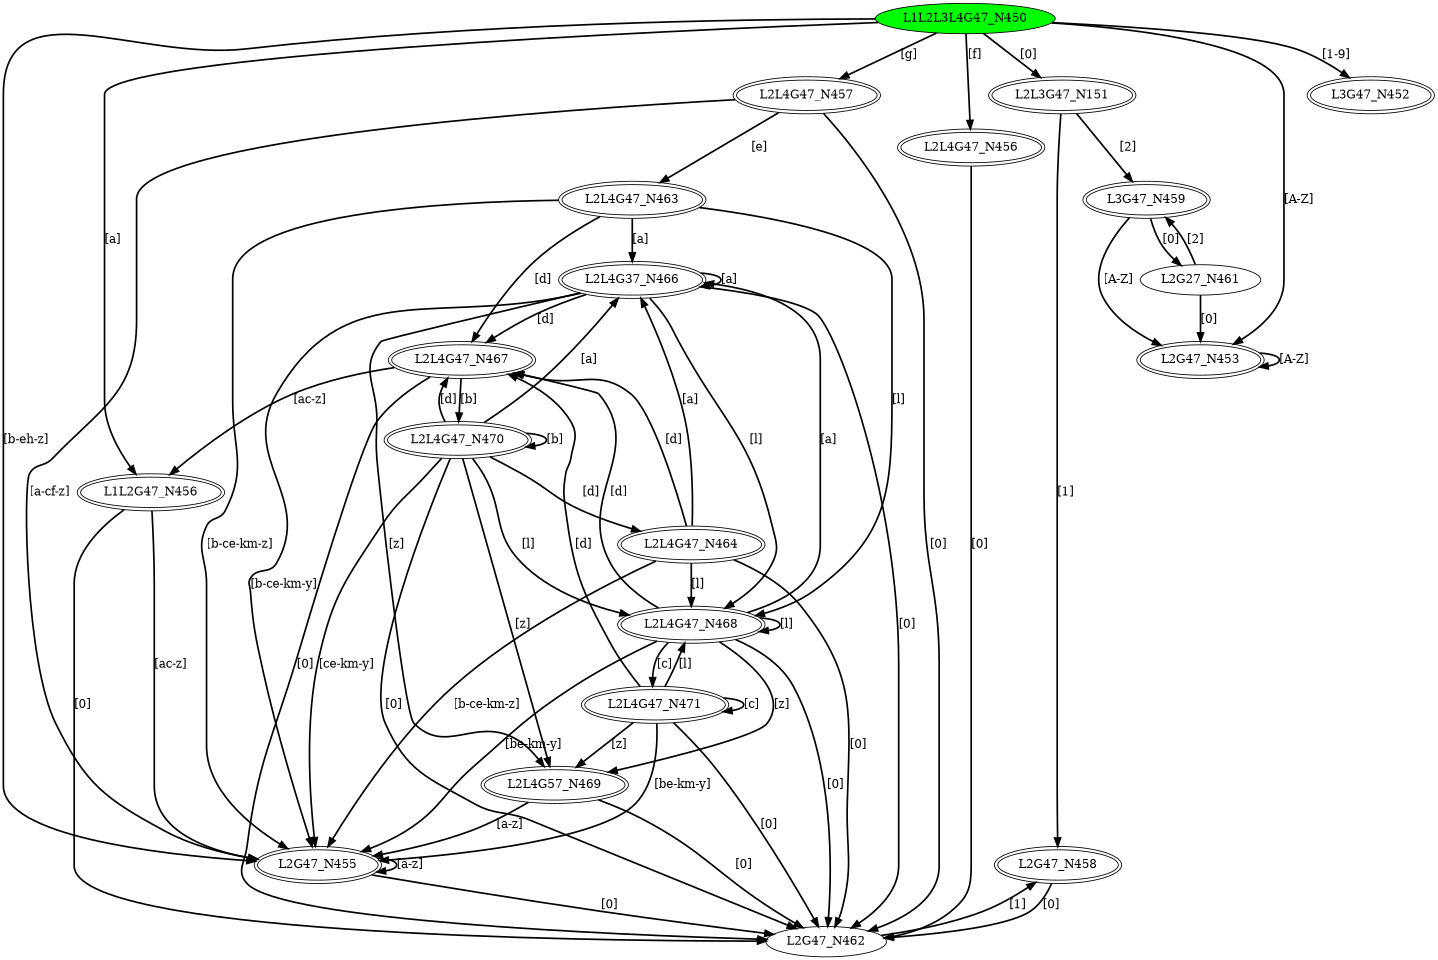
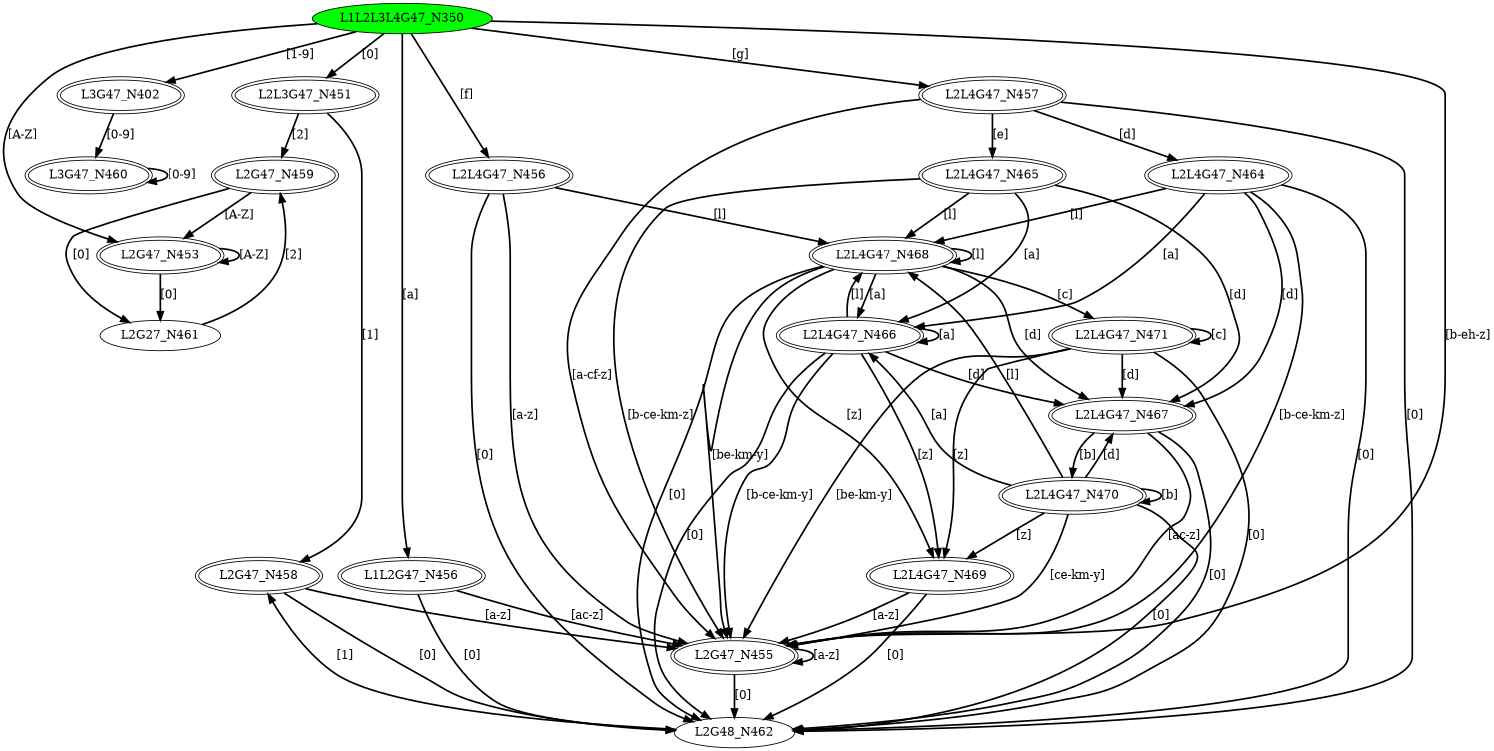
node "L1L2L3L4G47_N450": label "L1L2L3L4G47_N450" -> "L1L2L3L4G47_N350"
node "L2L3G47_N151": label "L2L3G47_N151" -> "L2L3G47_N451"
node "L3G47_N452": label "L3G47_N452" -> "L3G47_N402"
node "L3G47_N460": added
node "L2L4G47_N463": label "L2L4G47_N463" -> "L2L4G47_N465"
node "L3G47_N459": label "L3G47_N459" -> "L2G47_N459"
node "L2L4G37_N466": label "L2L4G37_N466" -> "L2L4G47_N466"
edge "L2G27_N461" -> "L2G47_N453": reversed
edge "L2L4G47_N467" -> "L1L2G47_N456": now "L2L4G47_N467" -> "L2G47_N455"
edge "L2L4G47_N456" -> "L2G47_N455": added, label "[a-z]"
edge "L2L4G47_N470" -> "L2L4G47_N464": now "L2L4G47_N457" -> "L2L4G47_N464"
edge "L2G47_N458" -> "L2G47_N455": added, label "[a-z]"
edge "L2L4G47_N471" -> "L2L4G47_N468": now "L2L4G47_N456" -> "L2L4G47_N468"
node "L2L4G57_N469": label "L2L4G57_N469" -> "L2L4G47_N469"
node "L2G47_N462": label "L2G47_N462" -> "L2G48_N462"
